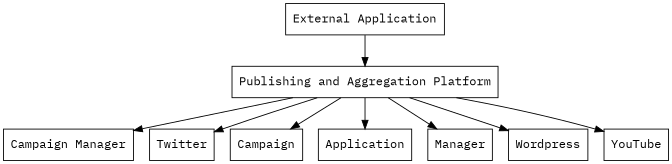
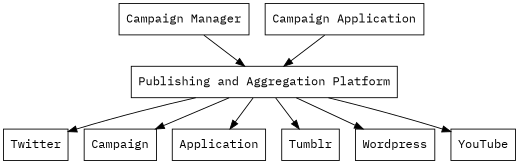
node "External Application": label "External Application" -> "Campaign Application"
edge "Publishing and Aggregation Platform" -> "Campaign Manager": reversed
node "Manager": label "Manager" -> "Tumblr"
